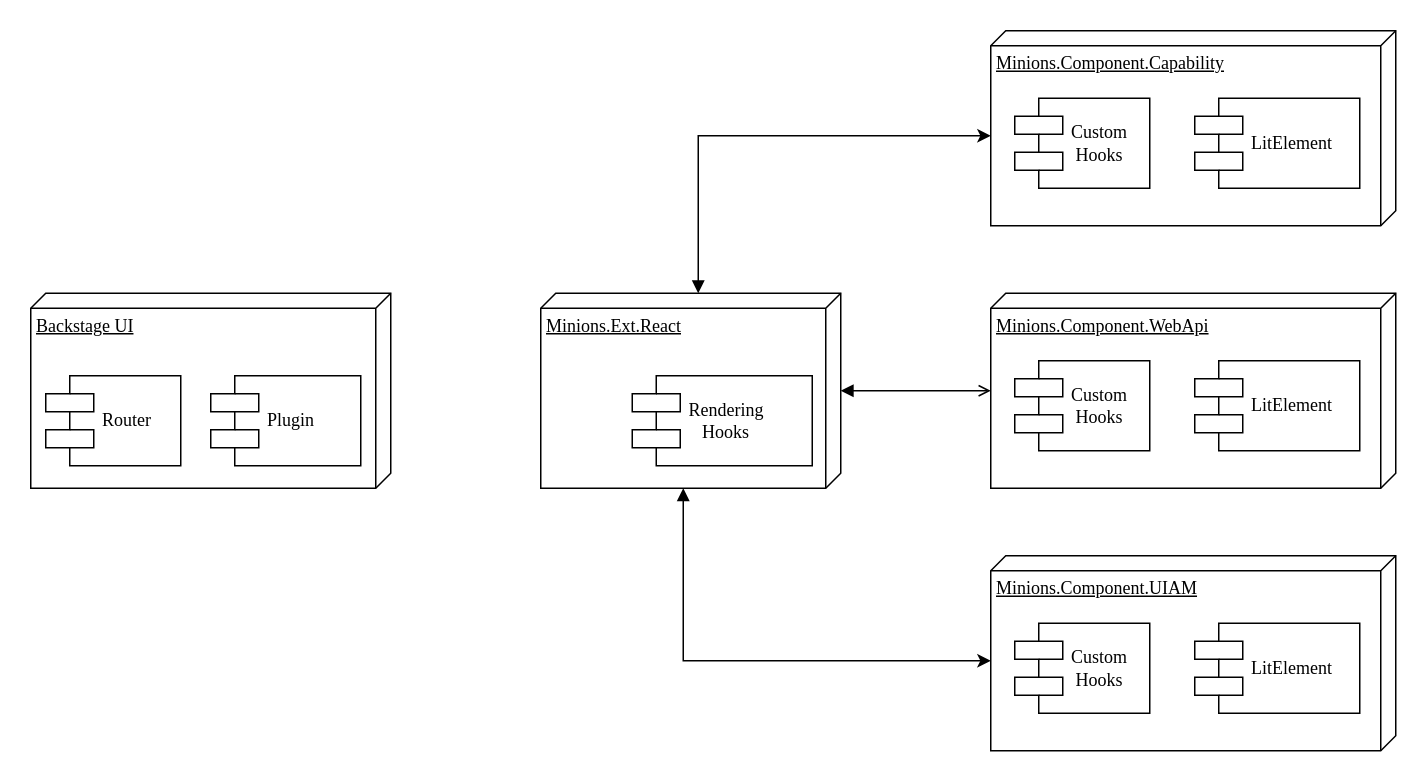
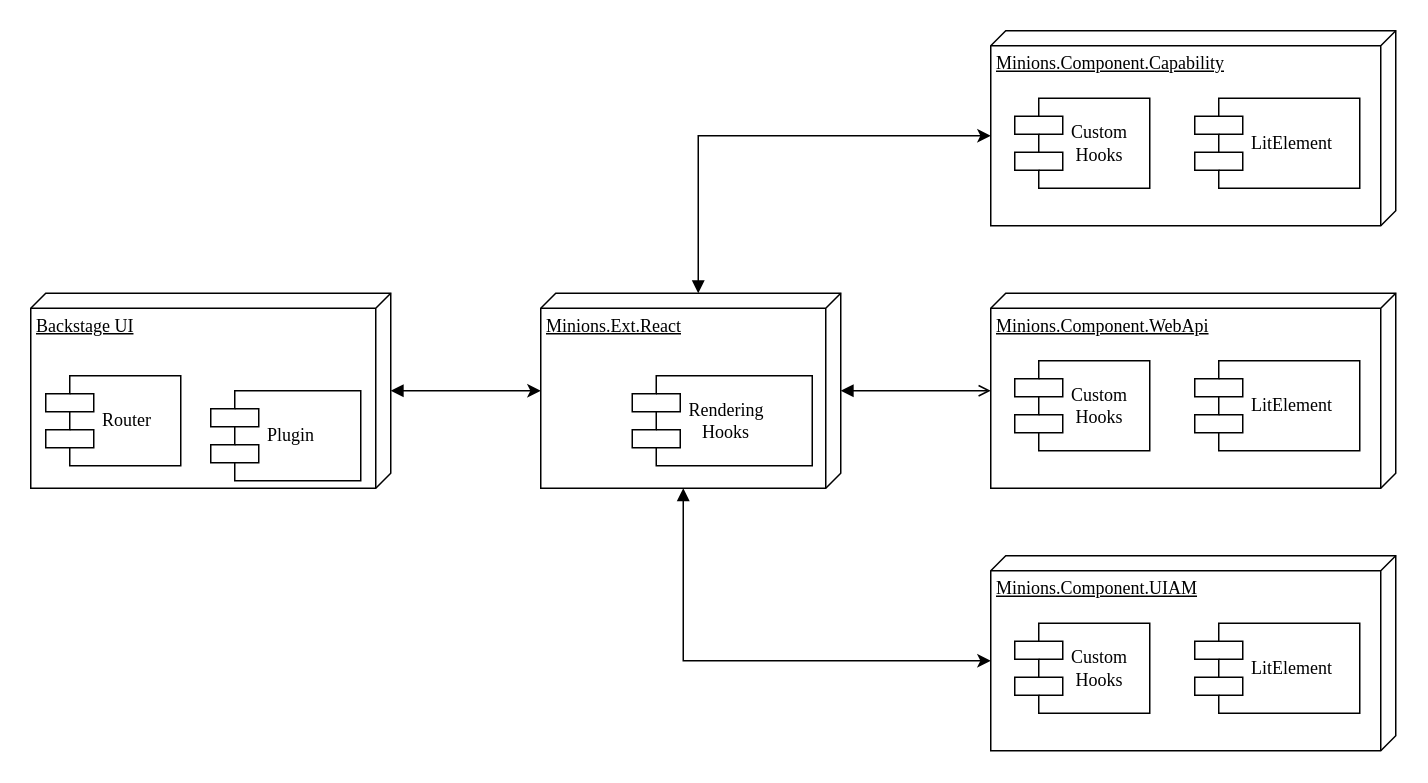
edge "Backstage UI" -- "Minions.Ext.React": added
node "Plugin": moved (286, 421) -> (286, 436)
